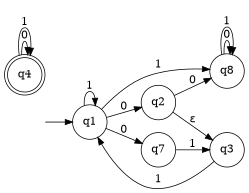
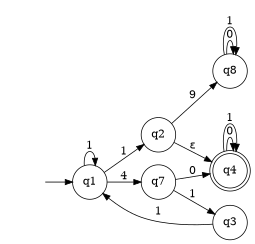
edge "q1" -> "q8": removed, label "1"
edge "q2" -> "q8": label "0" -> "9"
edge "q1" -> "q2": label "0" -> "1"
edge "q2" -> "q3": now "q2" -> "q4"
edge "q1" -> "q7": label "0" -> "4"
edge "q7" -> "q4": added, label "0"
